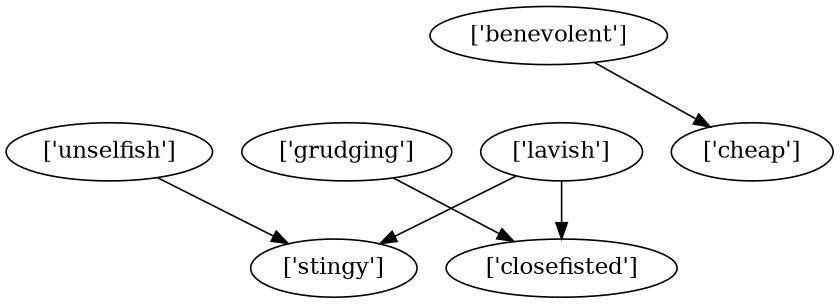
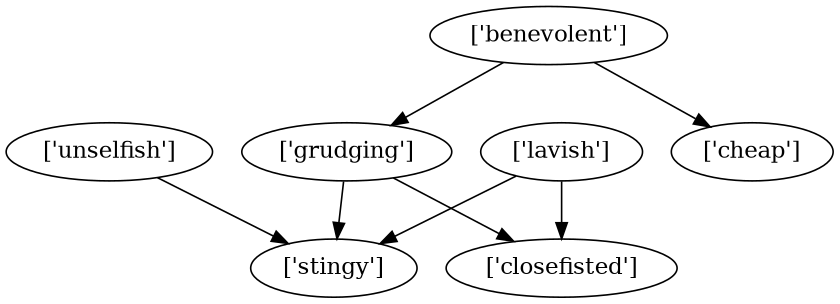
edge "['benevolent']" -> "['grudging']": added
edge "['grudging']" -> "['stingy']": added
